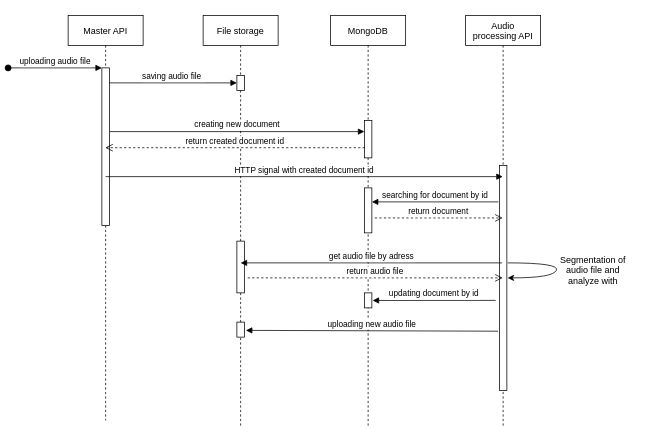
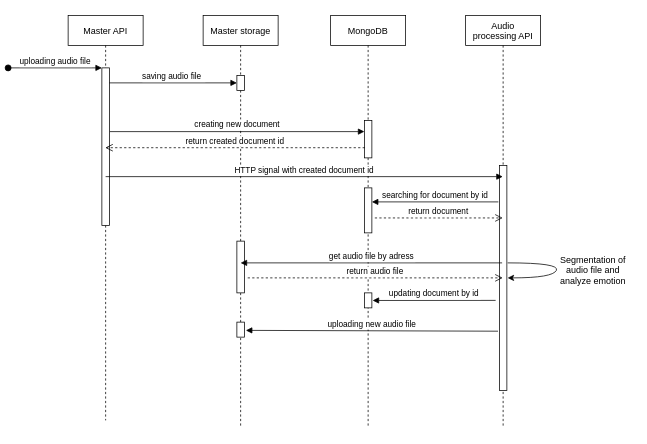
node "File storage": label "File storage" -> "Master storage"
node "Segmentation of audio file and analyze with": label "Segmentation of audio file and analyze with" -> "Segmentation of audio file and analyze emotion"
